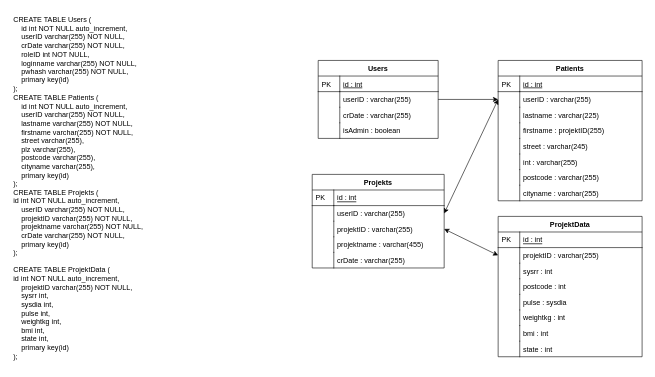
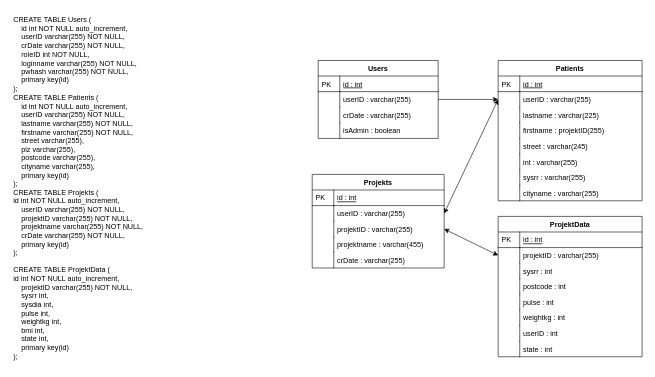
node "postcode : varchar(255)": label "postcode : varchar(255)" -> "sysrr : varchar(255)"
node "pulse : sysdia": label "pulse : sysdia" -> "pulse : int"
node "bmi : int": label "bmi : int" -> "userID : int"
